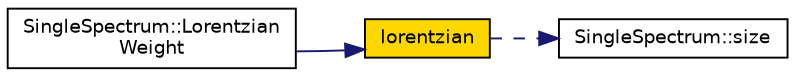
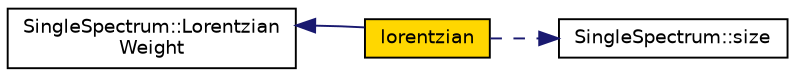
edge "SingleSpectrum::Lorentzian Weight" -> "lorentzian": reversed
